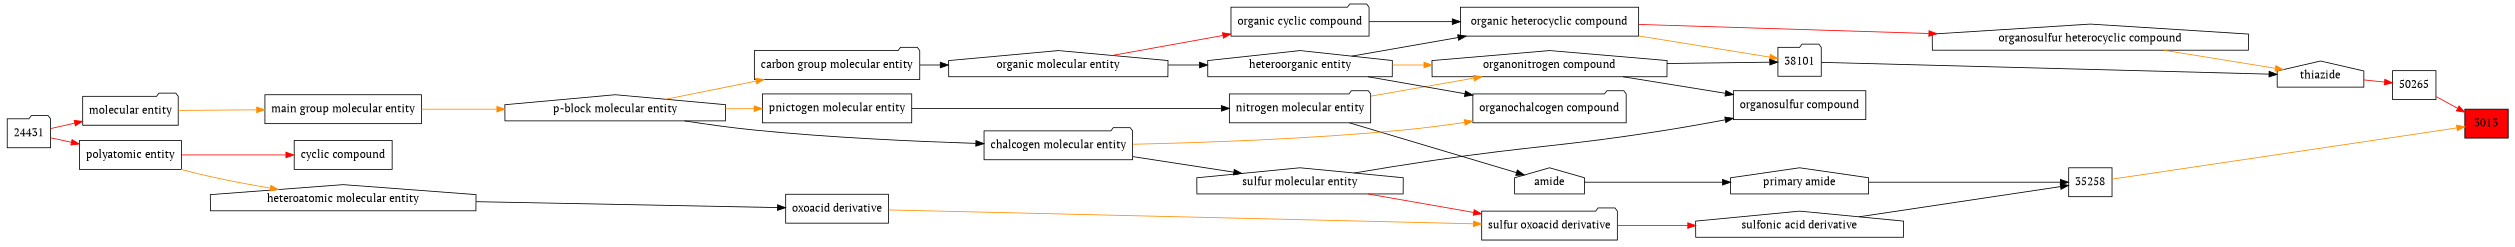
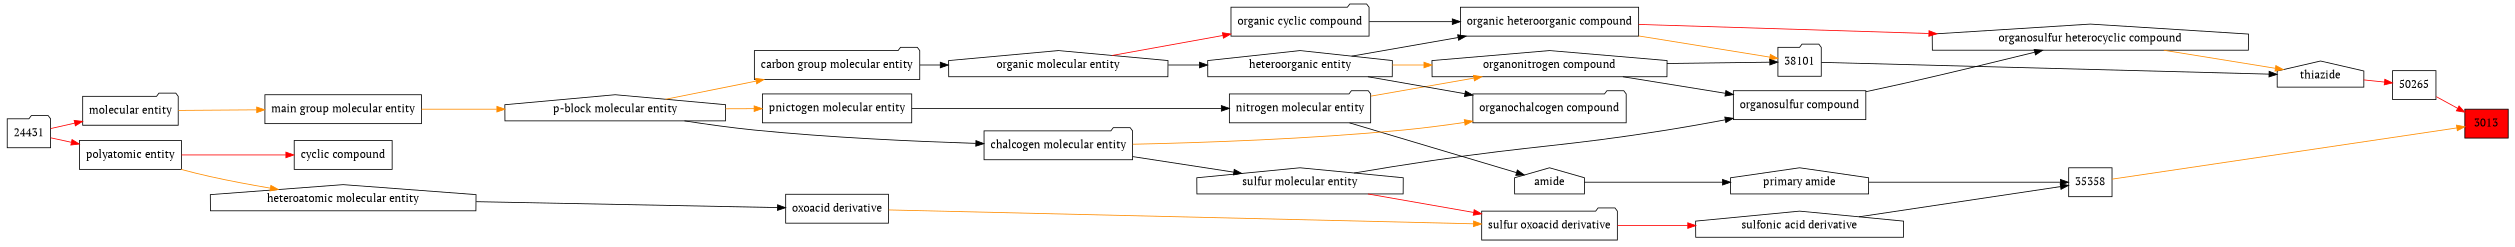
node "organic heterocyclic compound": label "organic heterocyclic compound" -> "organic heteroorganic compound"
edge "organosulfur compound" -> "organosulfur heterocyclic compound": added
node "35258": label "35258" -> "35358"
